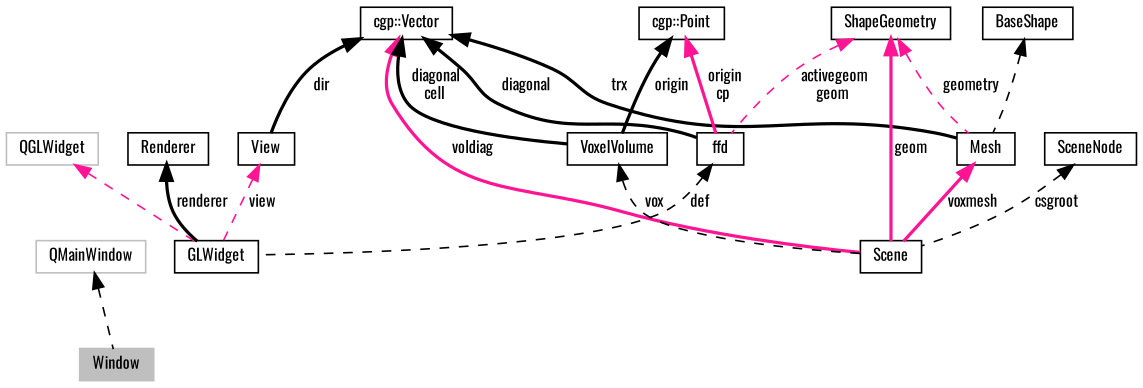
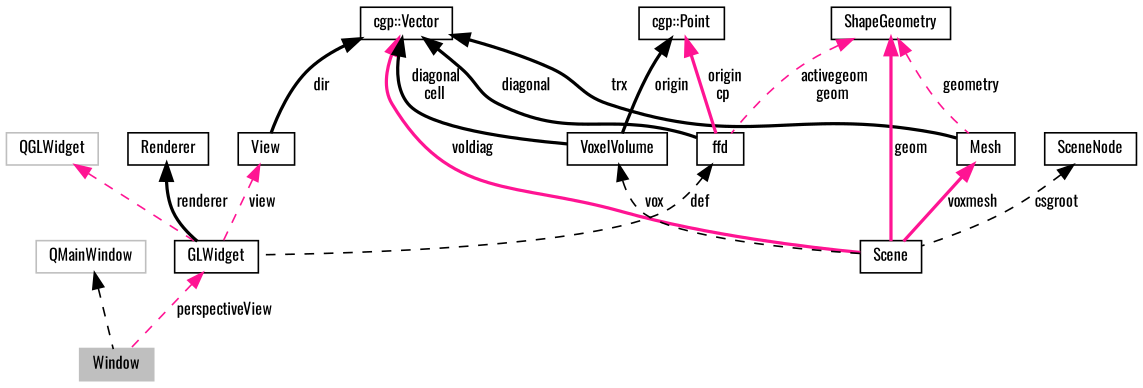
node "BaseShape": removed
edge "Window" -> "GLWidget": added, label "perspectiveView"
